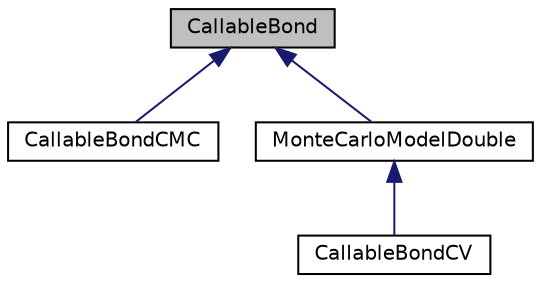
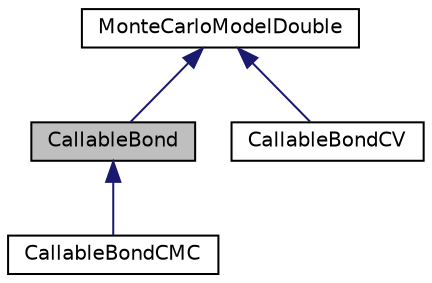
edge "MonteCarloModelDouble" -> "CallableBond": reversed
